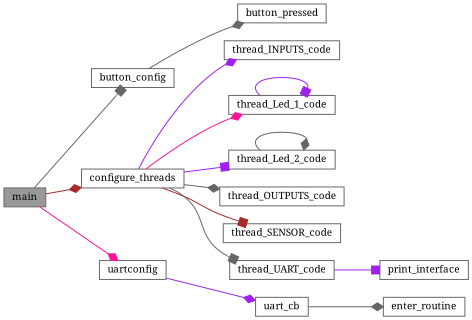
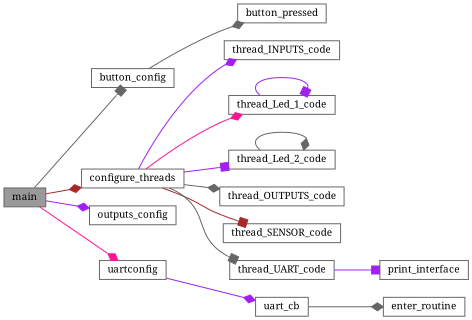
node "outputs_config": added
